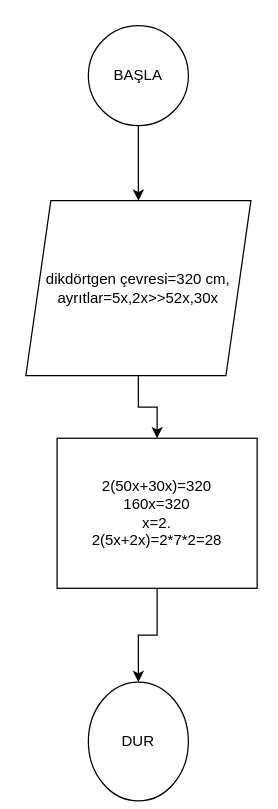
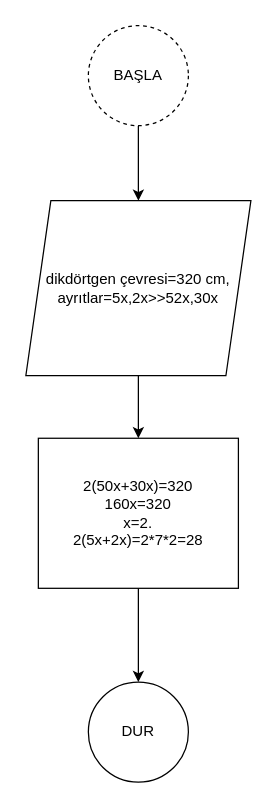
node "BAŞLA": style solid -> dashed
node "2(50x+30x)=320 160x=320 x=2. 2(5x+2x)=2*7*2=28": moved (157, 513) -> (138, 513)
node "DUR": size 100x119 -> 100x100
